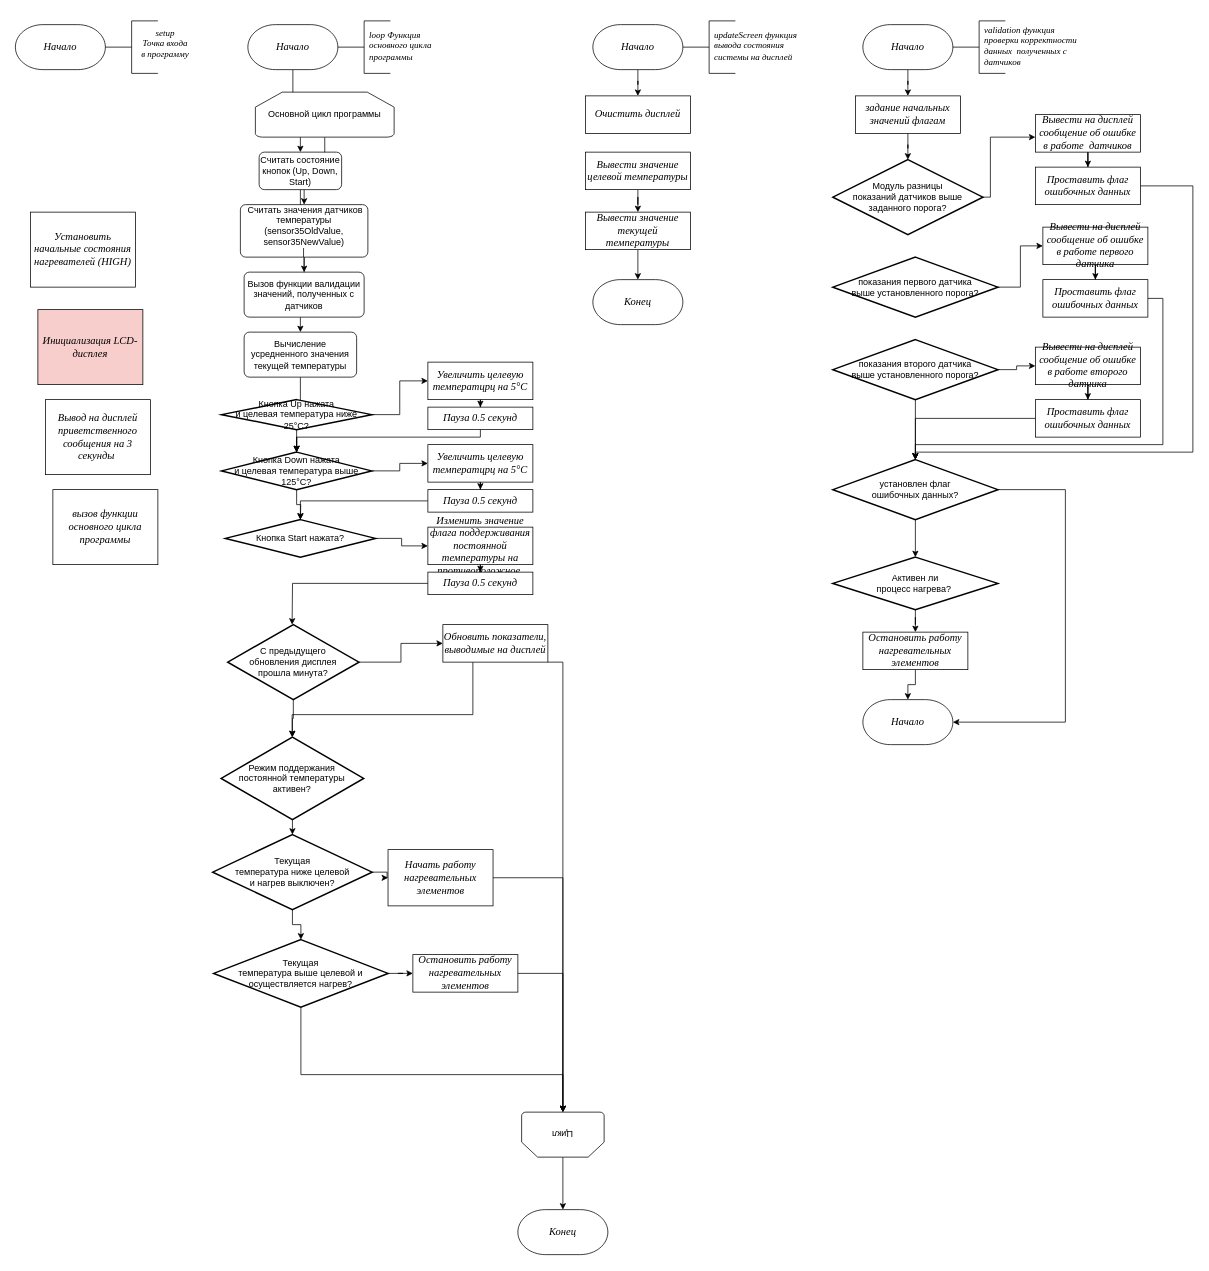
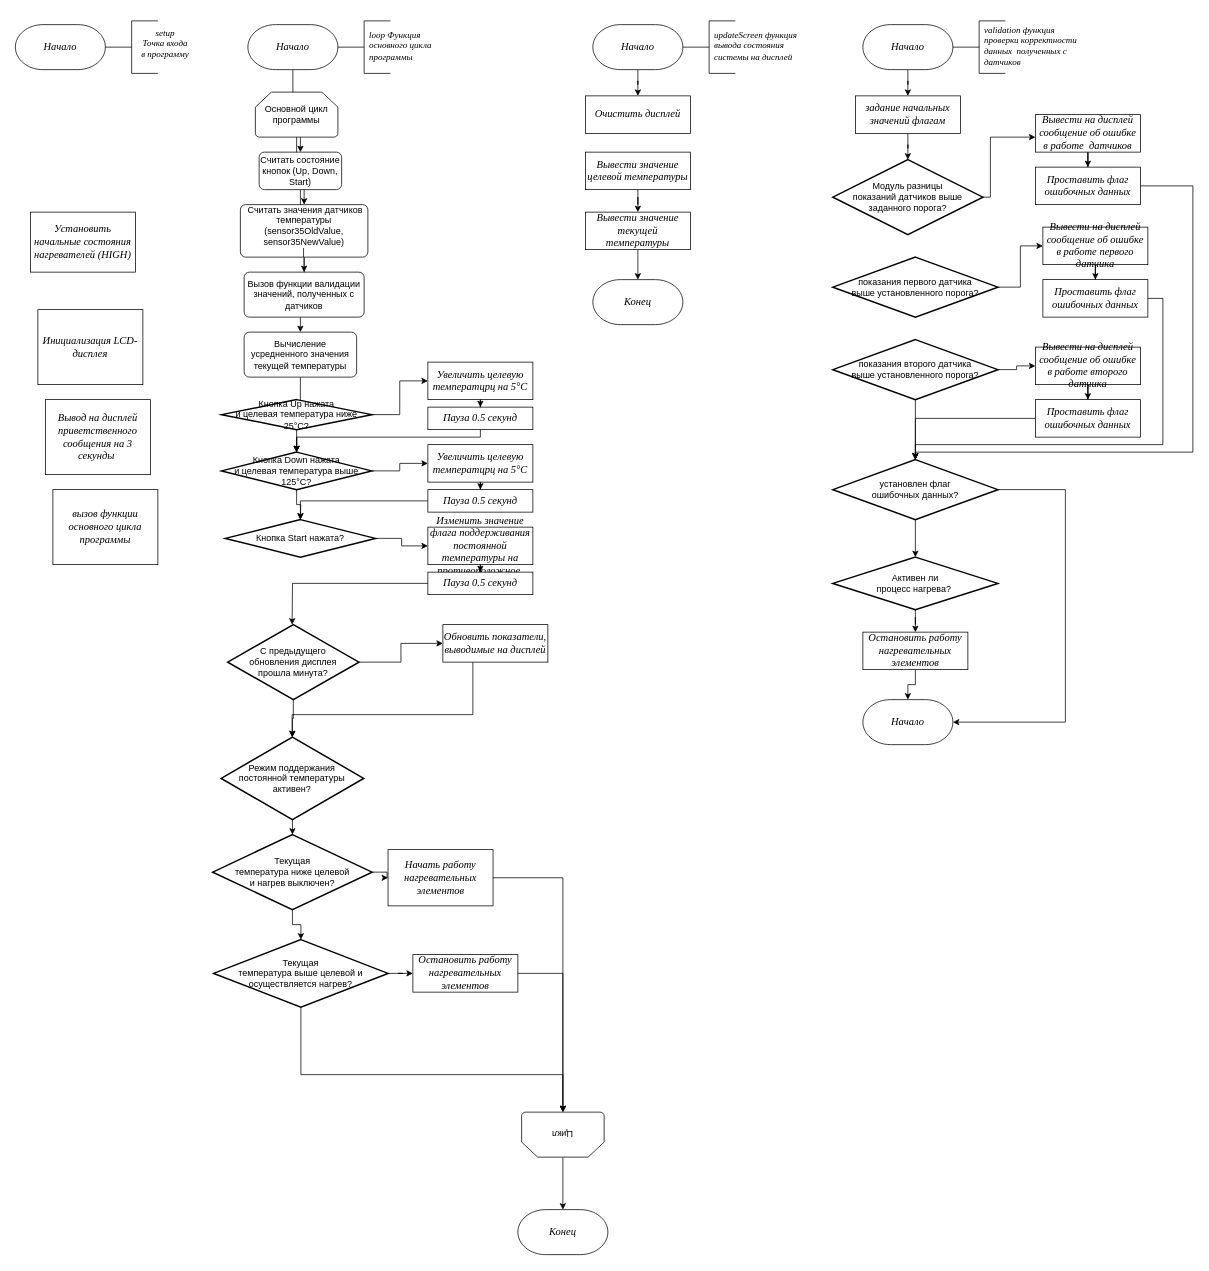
node "Основной цикл программы": size 139x45 -> 83x45
node "Установить начальные состояния нагревателей (HIGH)": size 105x75 -> 105x60
node "Инициализация LCD-дисплея": fillcolor #f8cecc -> #ffffff
edge "Обновить показатели, выводимые на дисплей" -> "Цикл": removed
